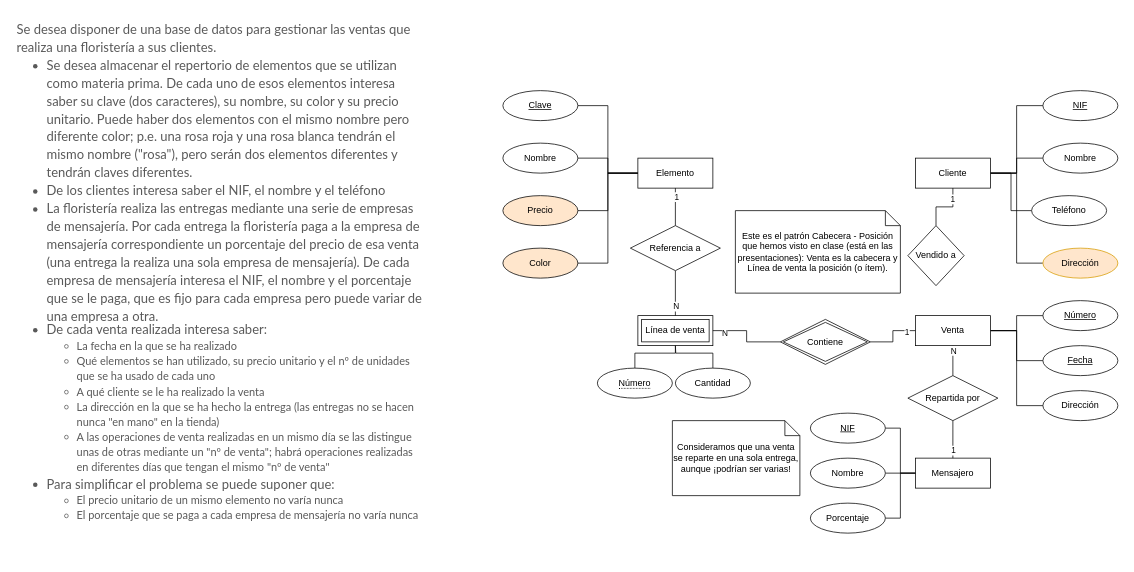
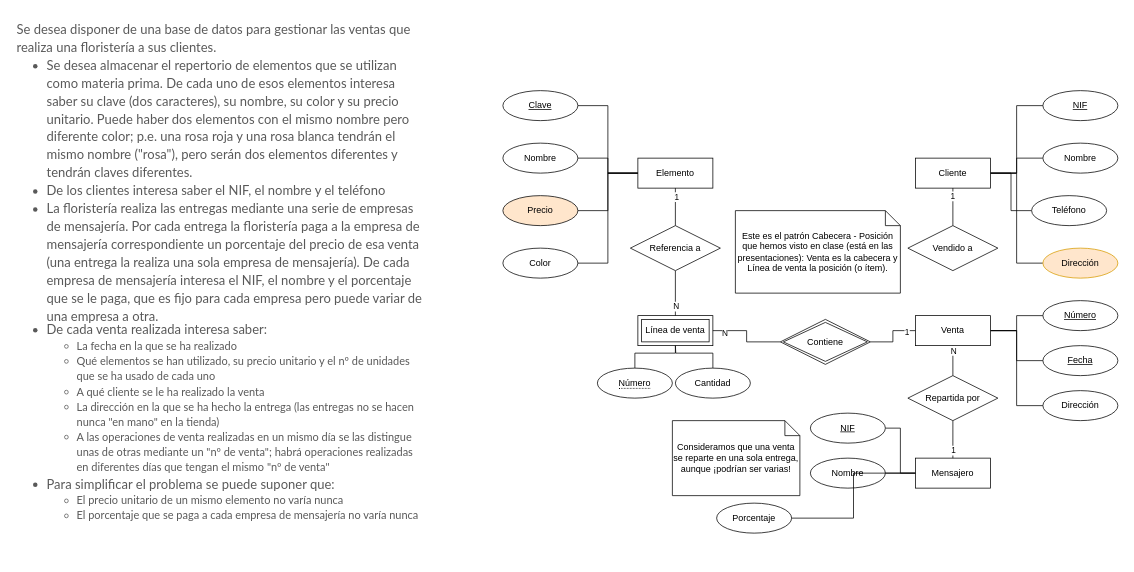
node "Vendido a": size 56x60 -> 90x45
node "Color": fillcolor #ffe6cc -> #ffffff
node "Porcentaje": moved (848, 518) -> (754, 518)
